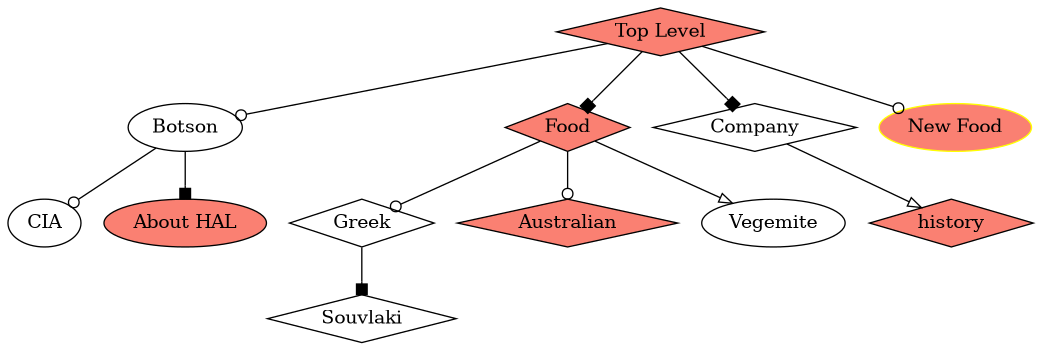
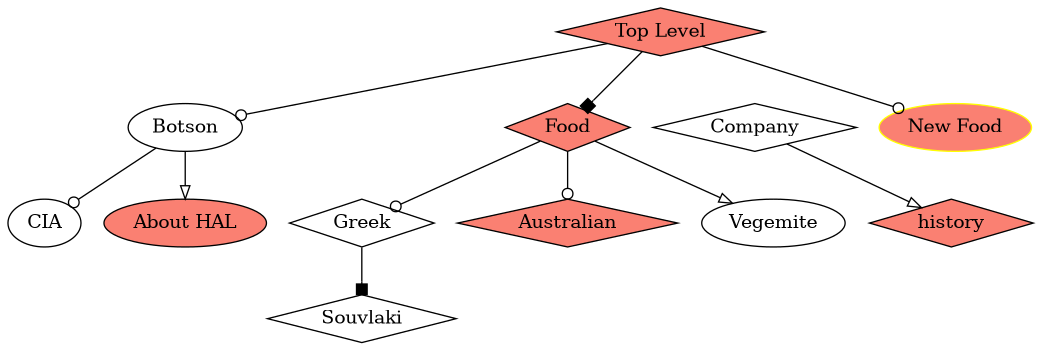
edge "Top Level" -> "Company": removed
edge "Botson" -> "About HAL": arrowhead box -> onormal
